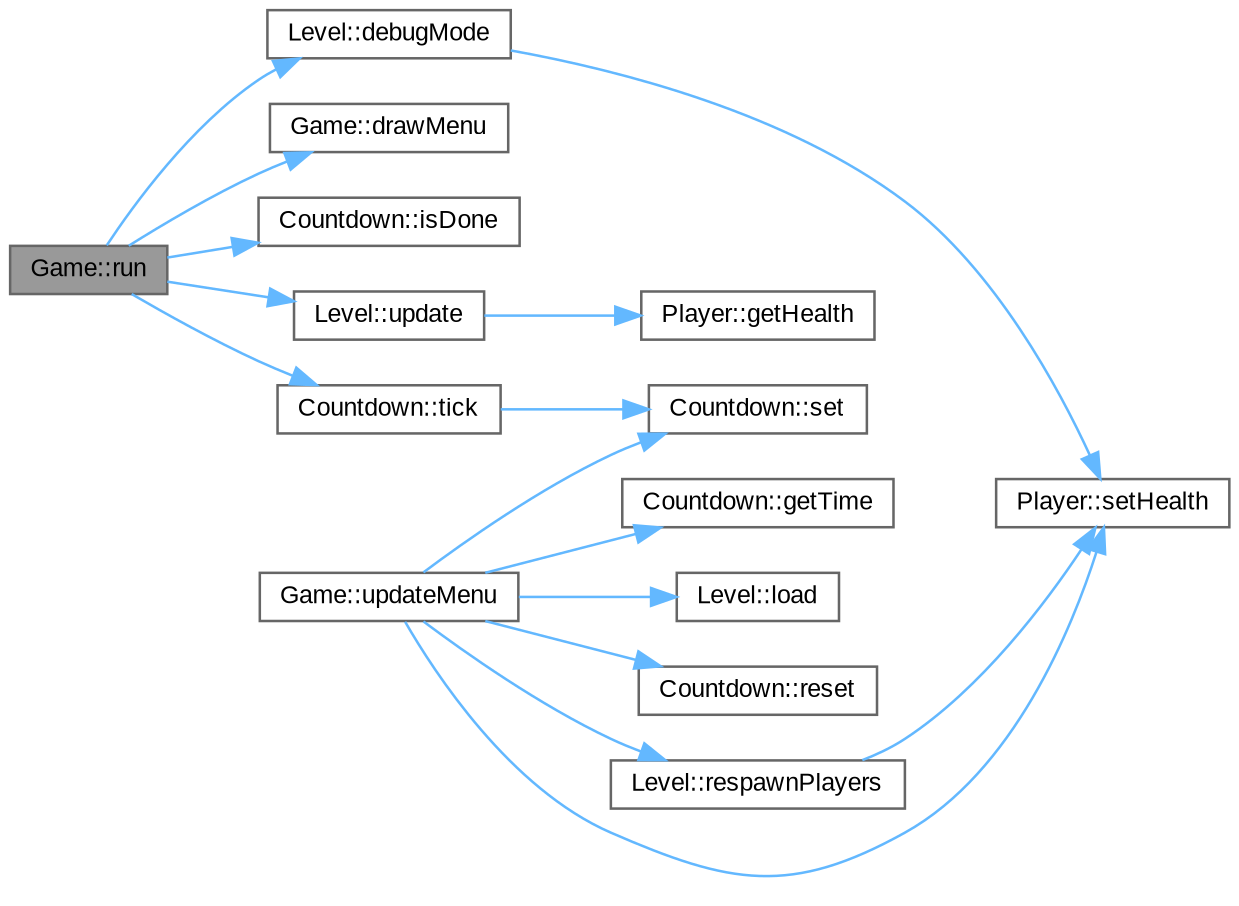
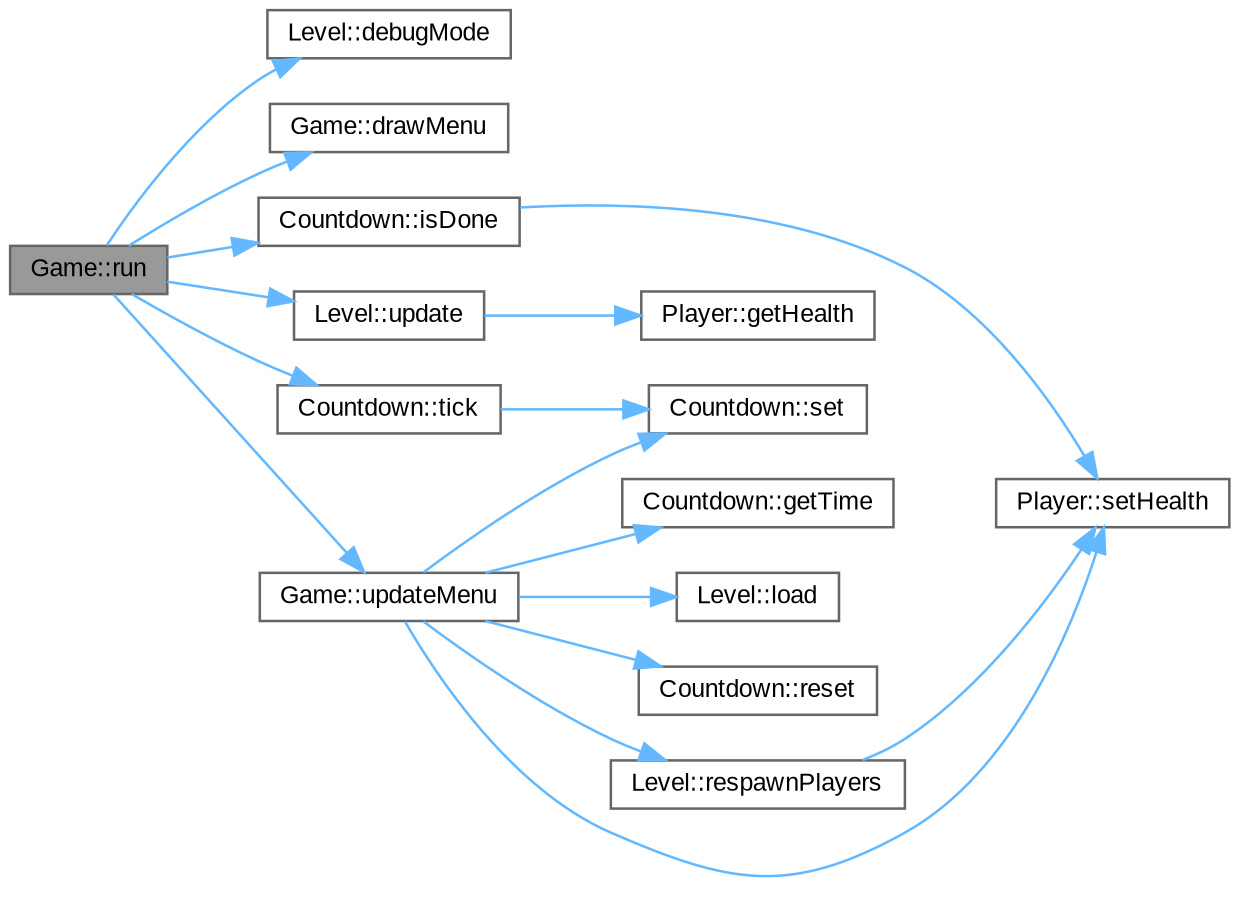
edge "Level::debugMode" -> "Player::setHealth": now "Countdown::isDone" -> "Player::setHealth"
edge "Game::run" -> "Game::updateMenu": added
